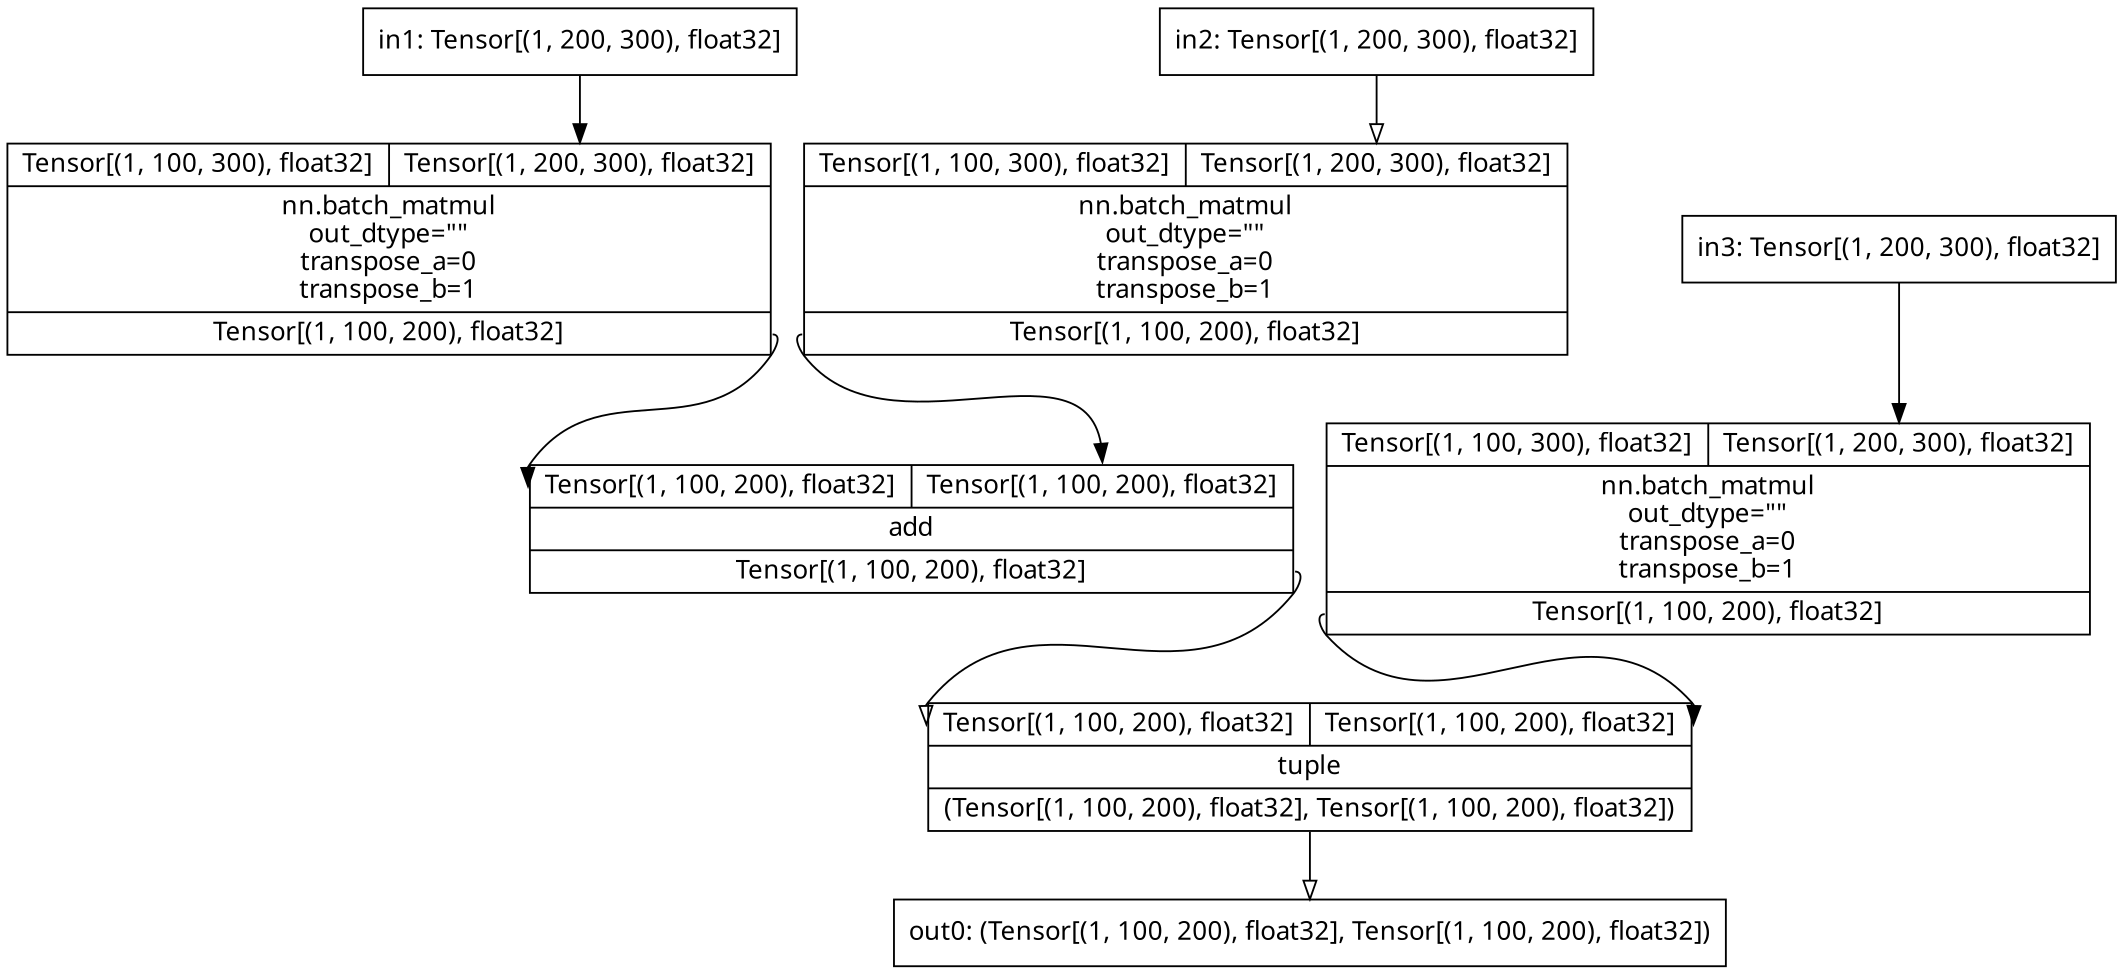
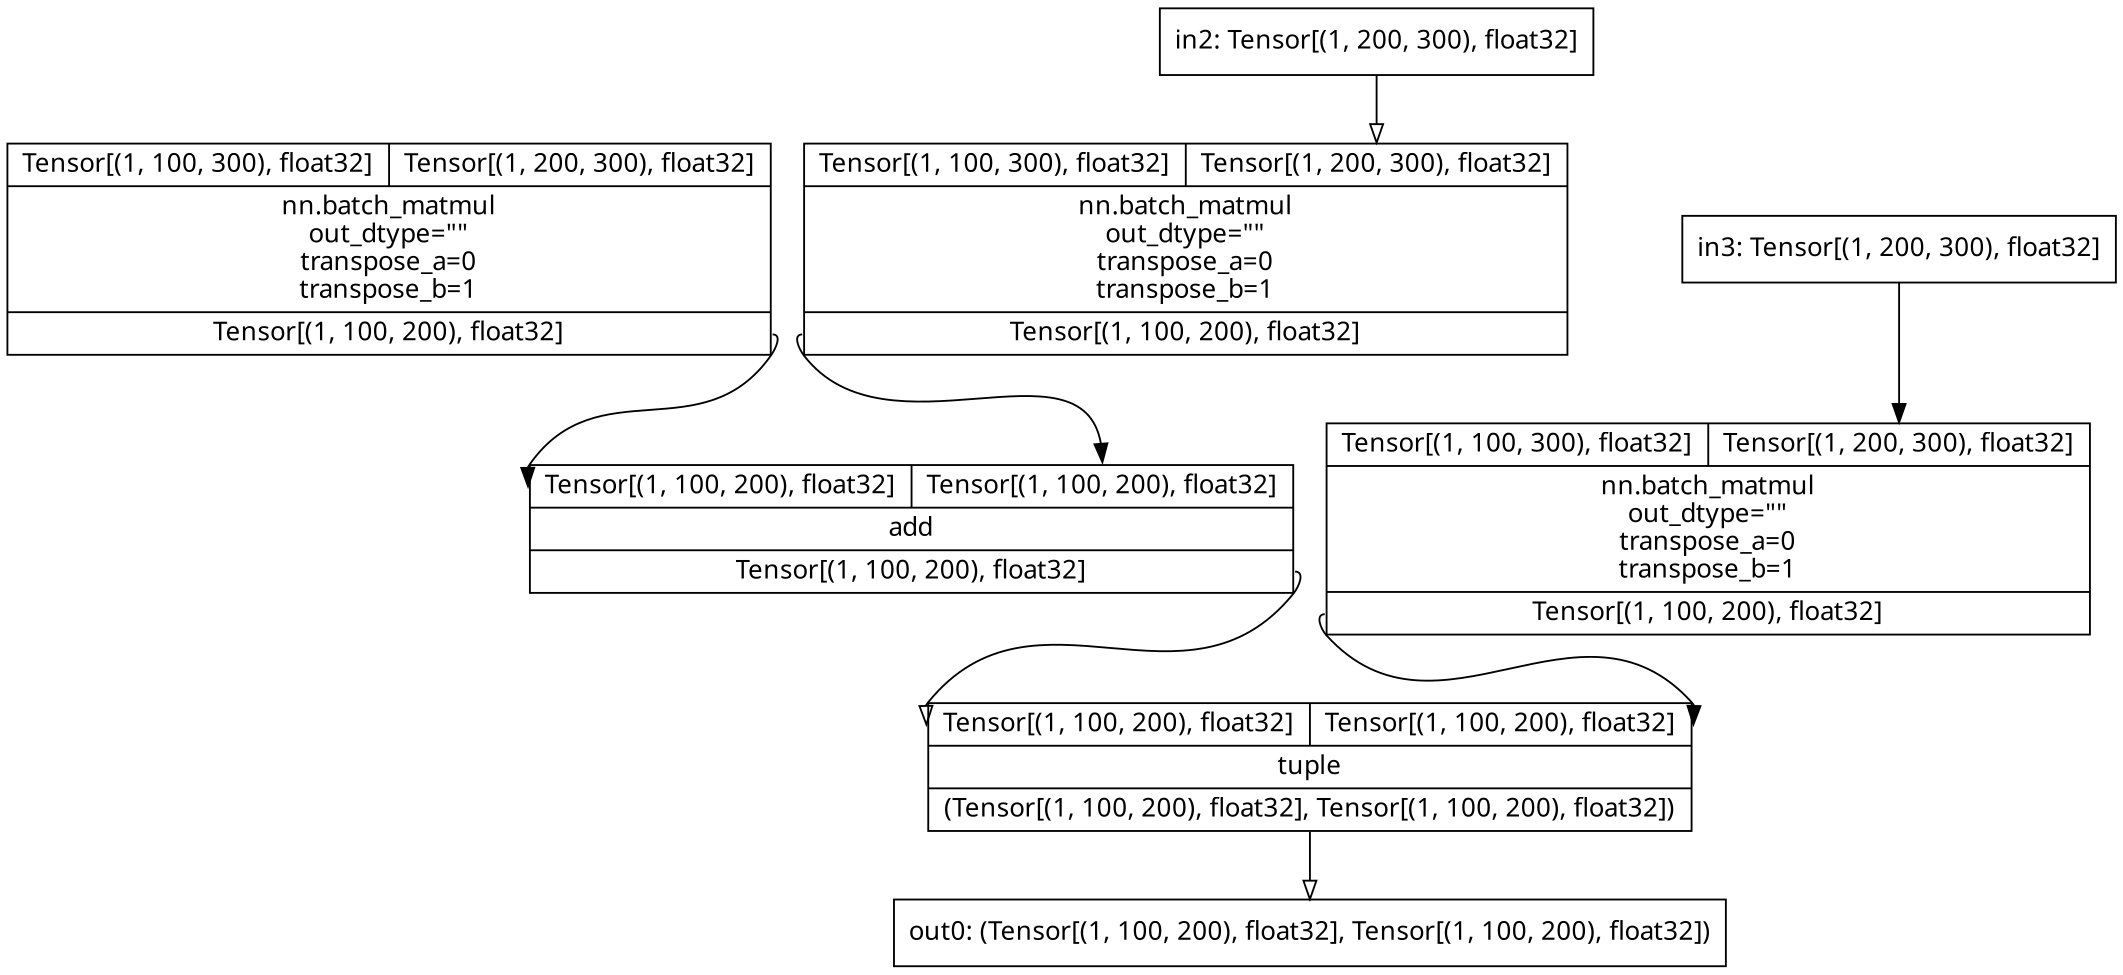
node "in1: Tensor[(1, 200, 300), float32]": removed
